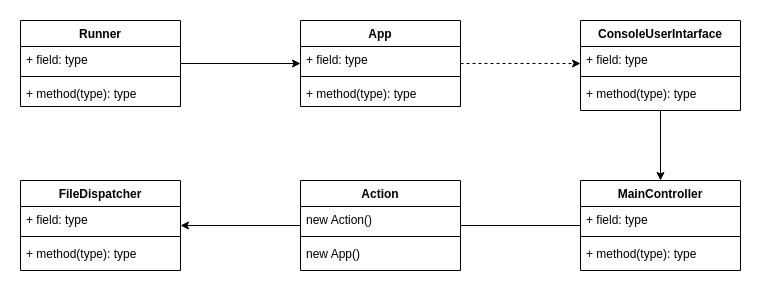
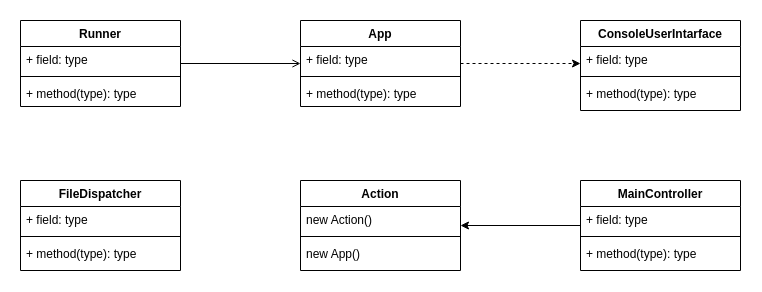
edge "Runner" -> "App": arrowhead classic -> open
edge "ConsoleUserIntarface" -> "MainController": removed
edge "Action" -> "FileDispatcher": removed
edge "Action" -- "MainController": arrowhead none -> classic
